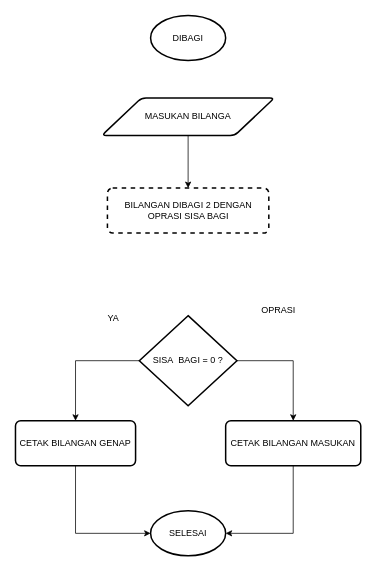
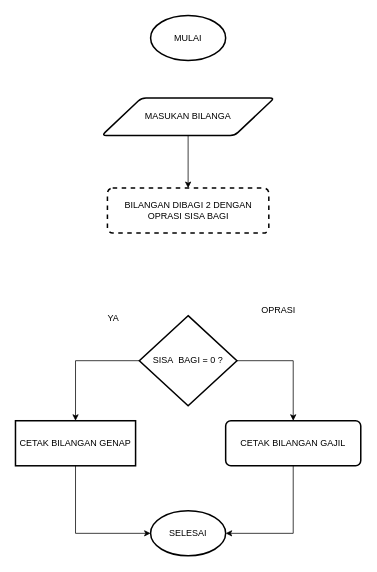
node "DIBAGI": label "DIBAGI" -> "MULAI"
node "CETAK BILANGAN GENAP": shape rounded rectangle -> rectangle
node "CETAK BILANGAN MASUKAN": label "CETAK BILANGAN MASUKAN" -> "CETAK BILANGAN GAJIL"
